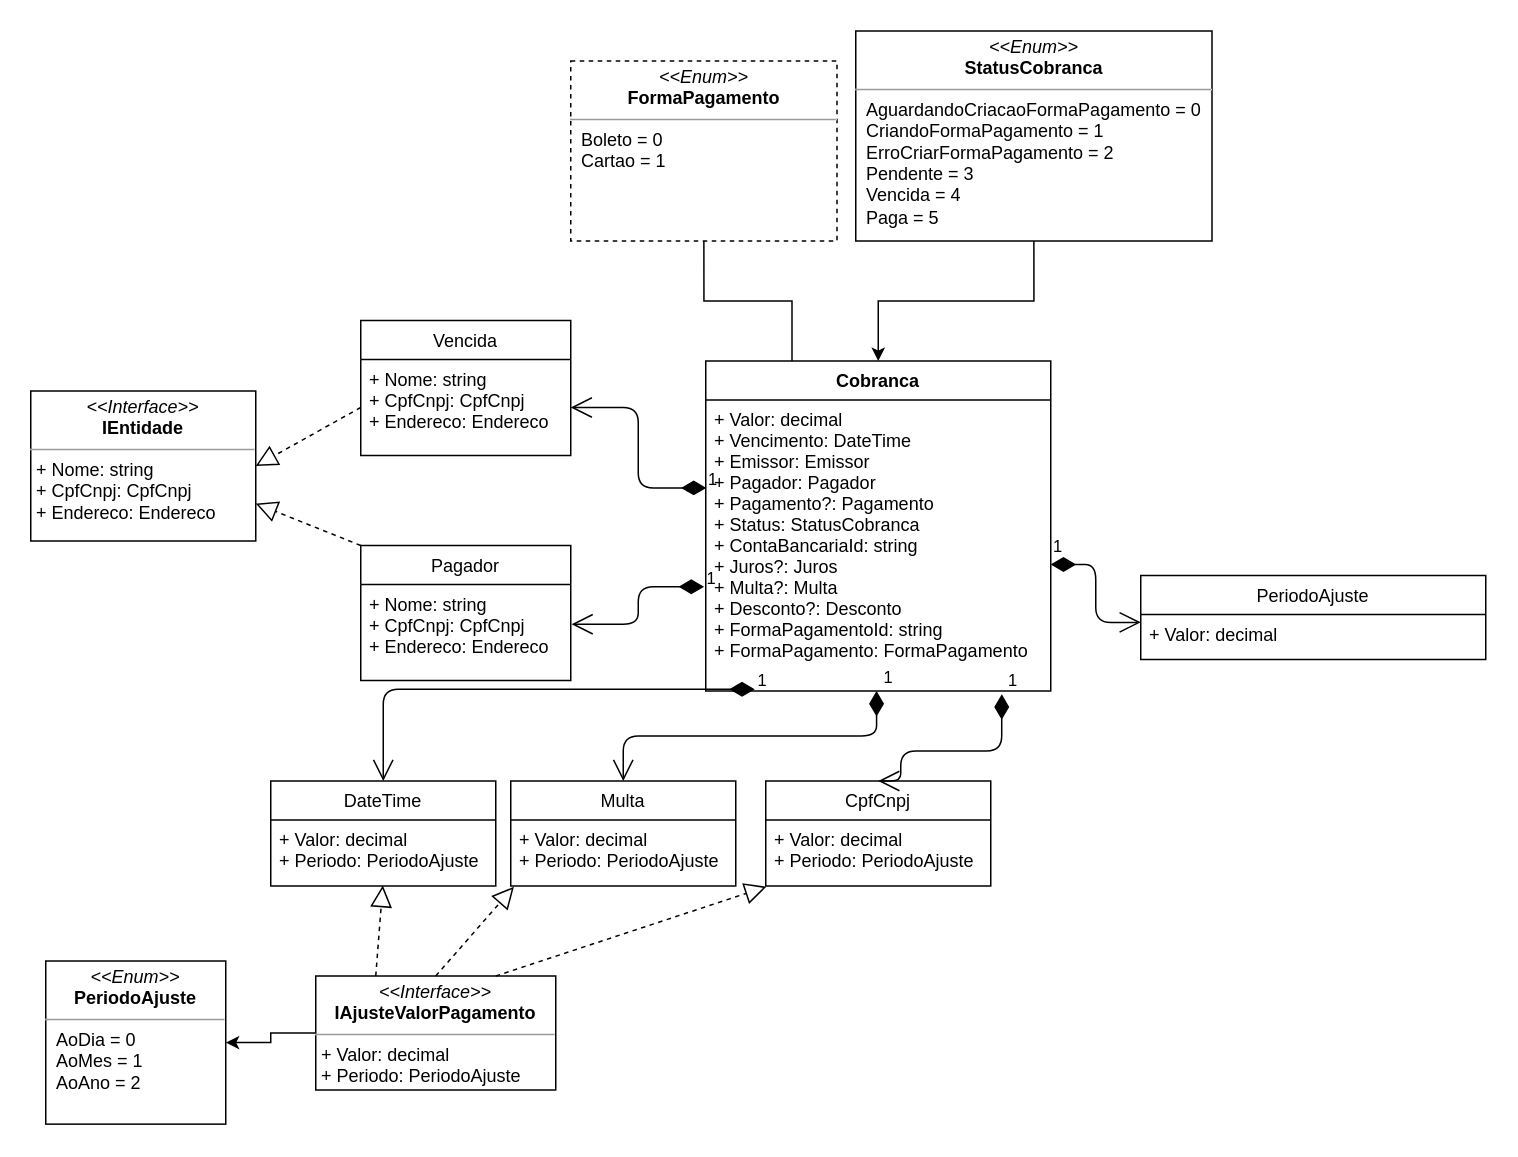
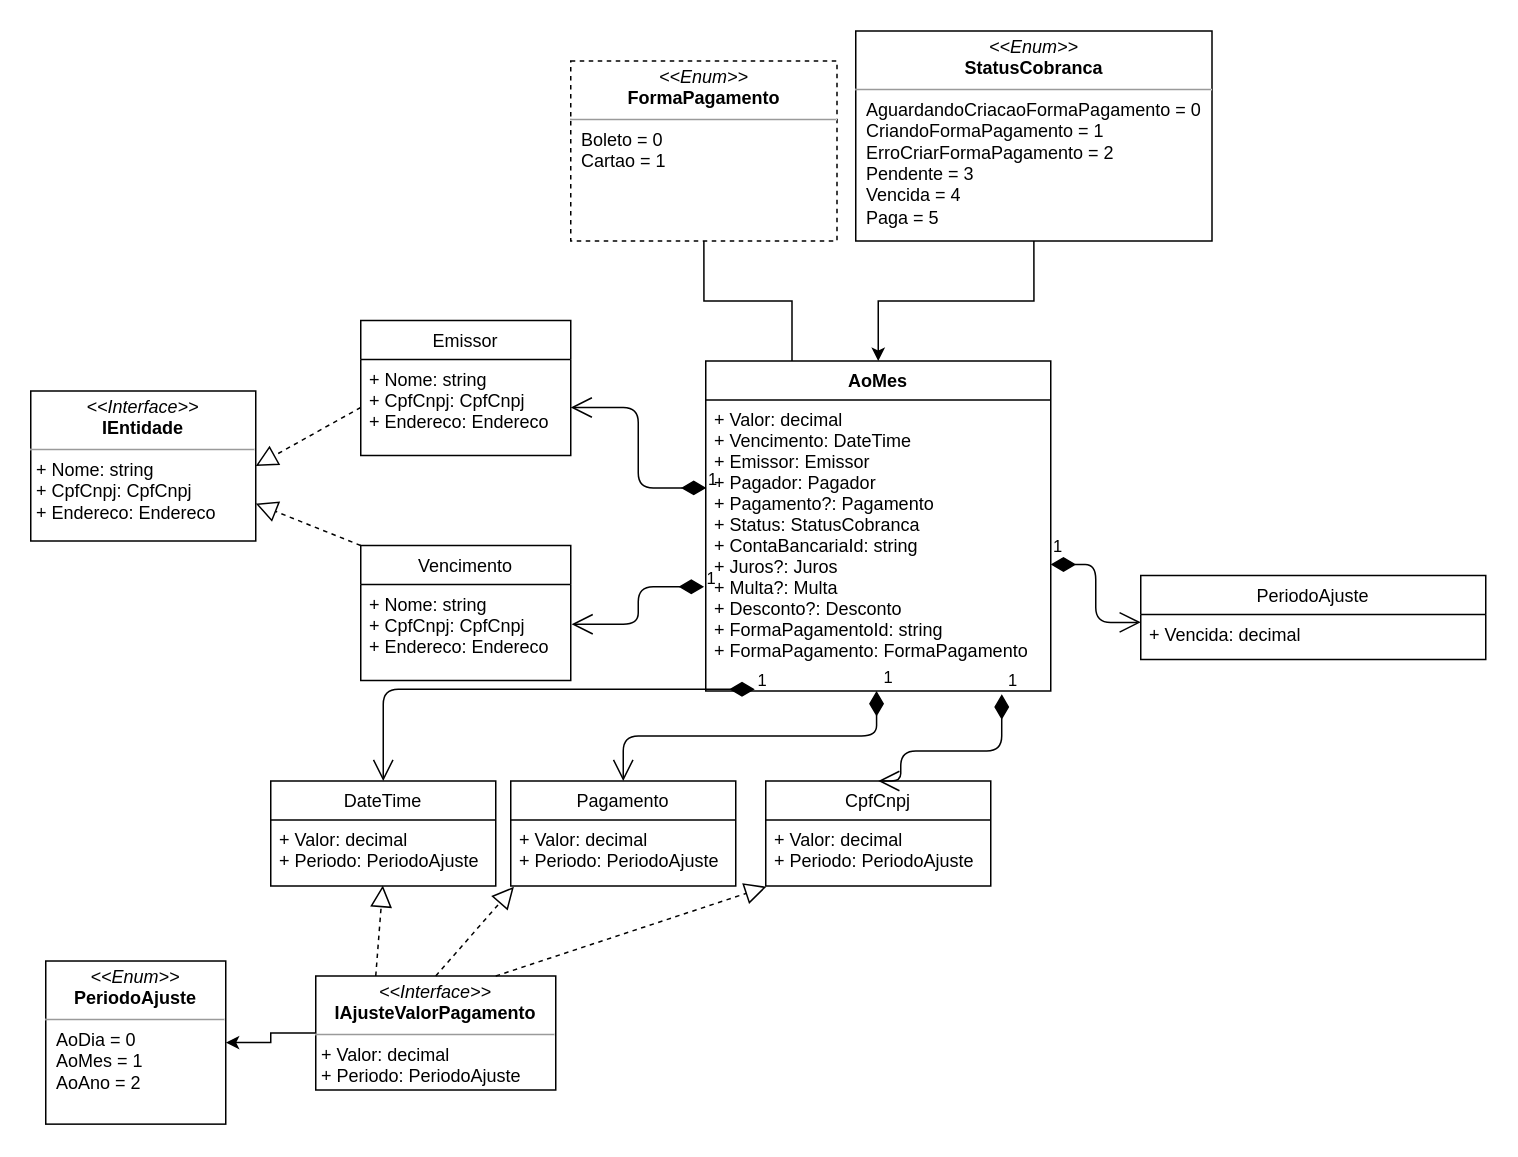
node "Vencida": label "Vencida" -> "Emissor"
node "Cobranca": label "Cobranca" -> "AoMes"
node "Pagador": label "Pagador" -> "Vencimento"
node "+ Valor: decimal": label "+ Valor: decimal" -> "+ Vencida: decimal"
node "Multa": label "Multa" -> "Pagamento"
